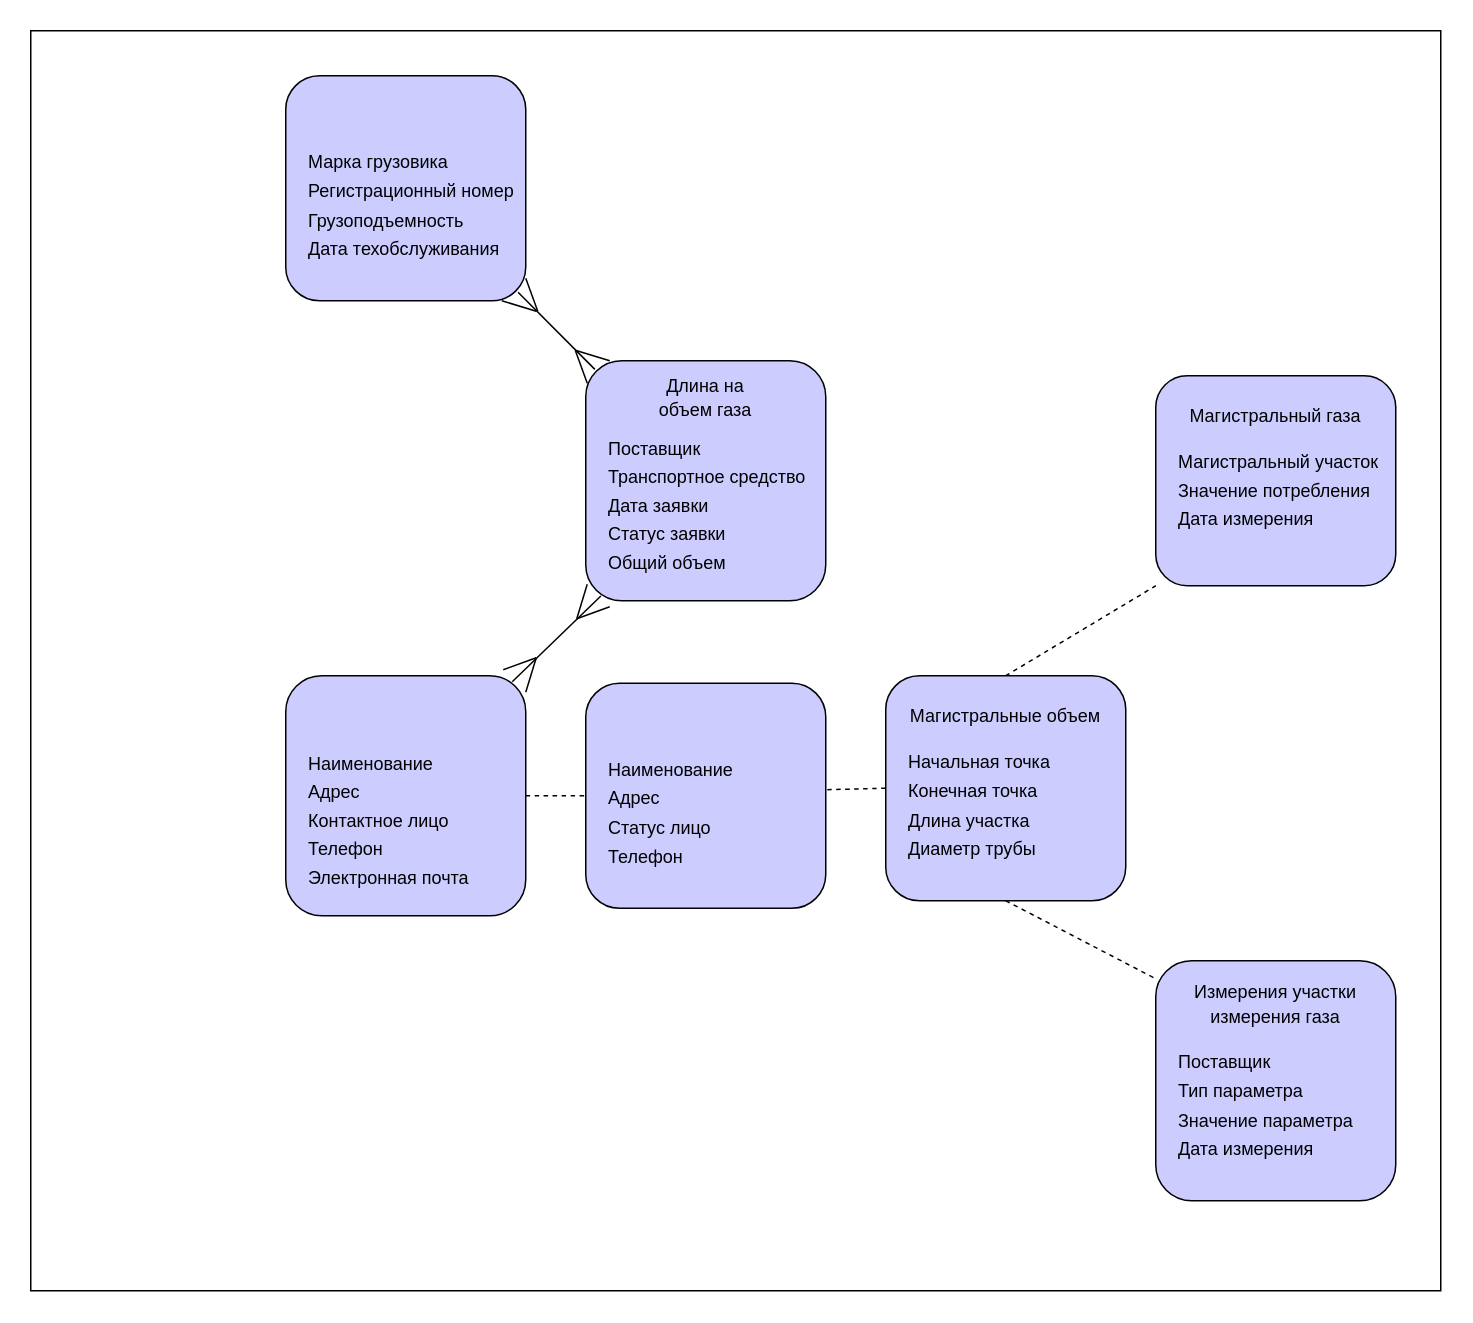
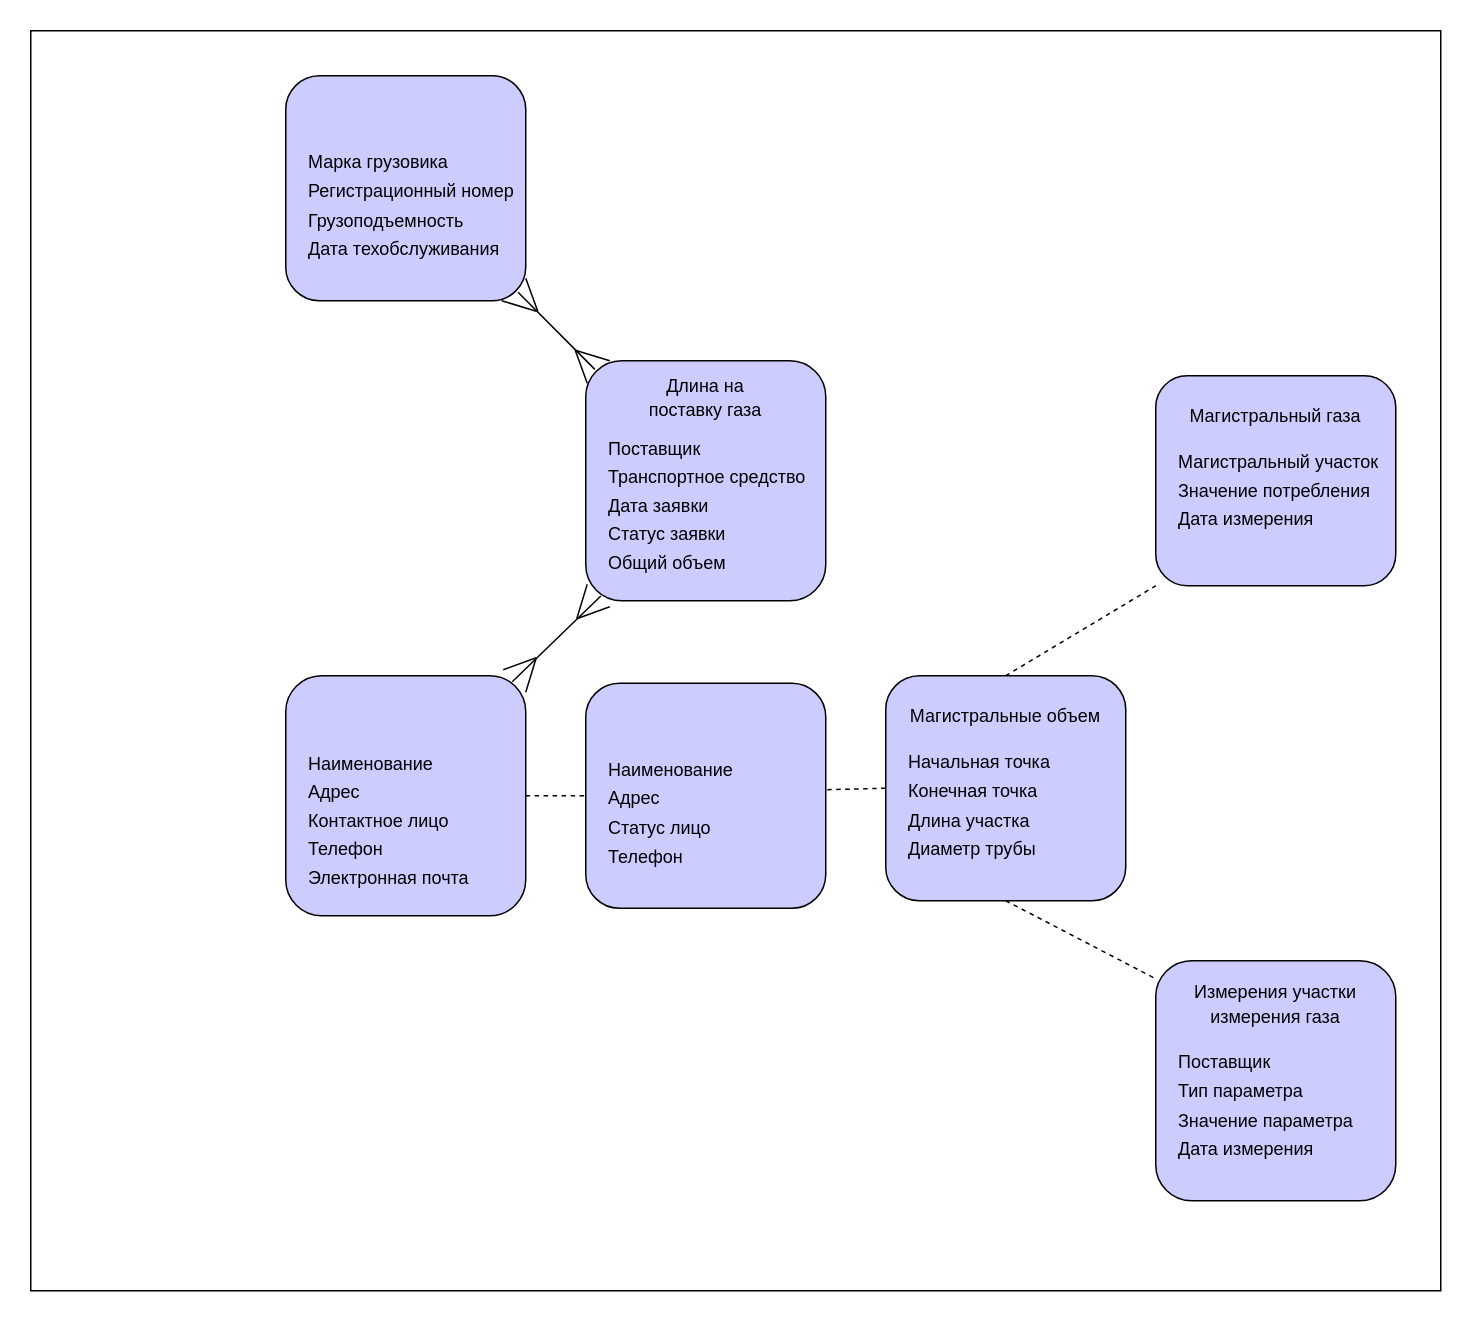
node "объем газа": label "объем газа" -> "поставку газа"
